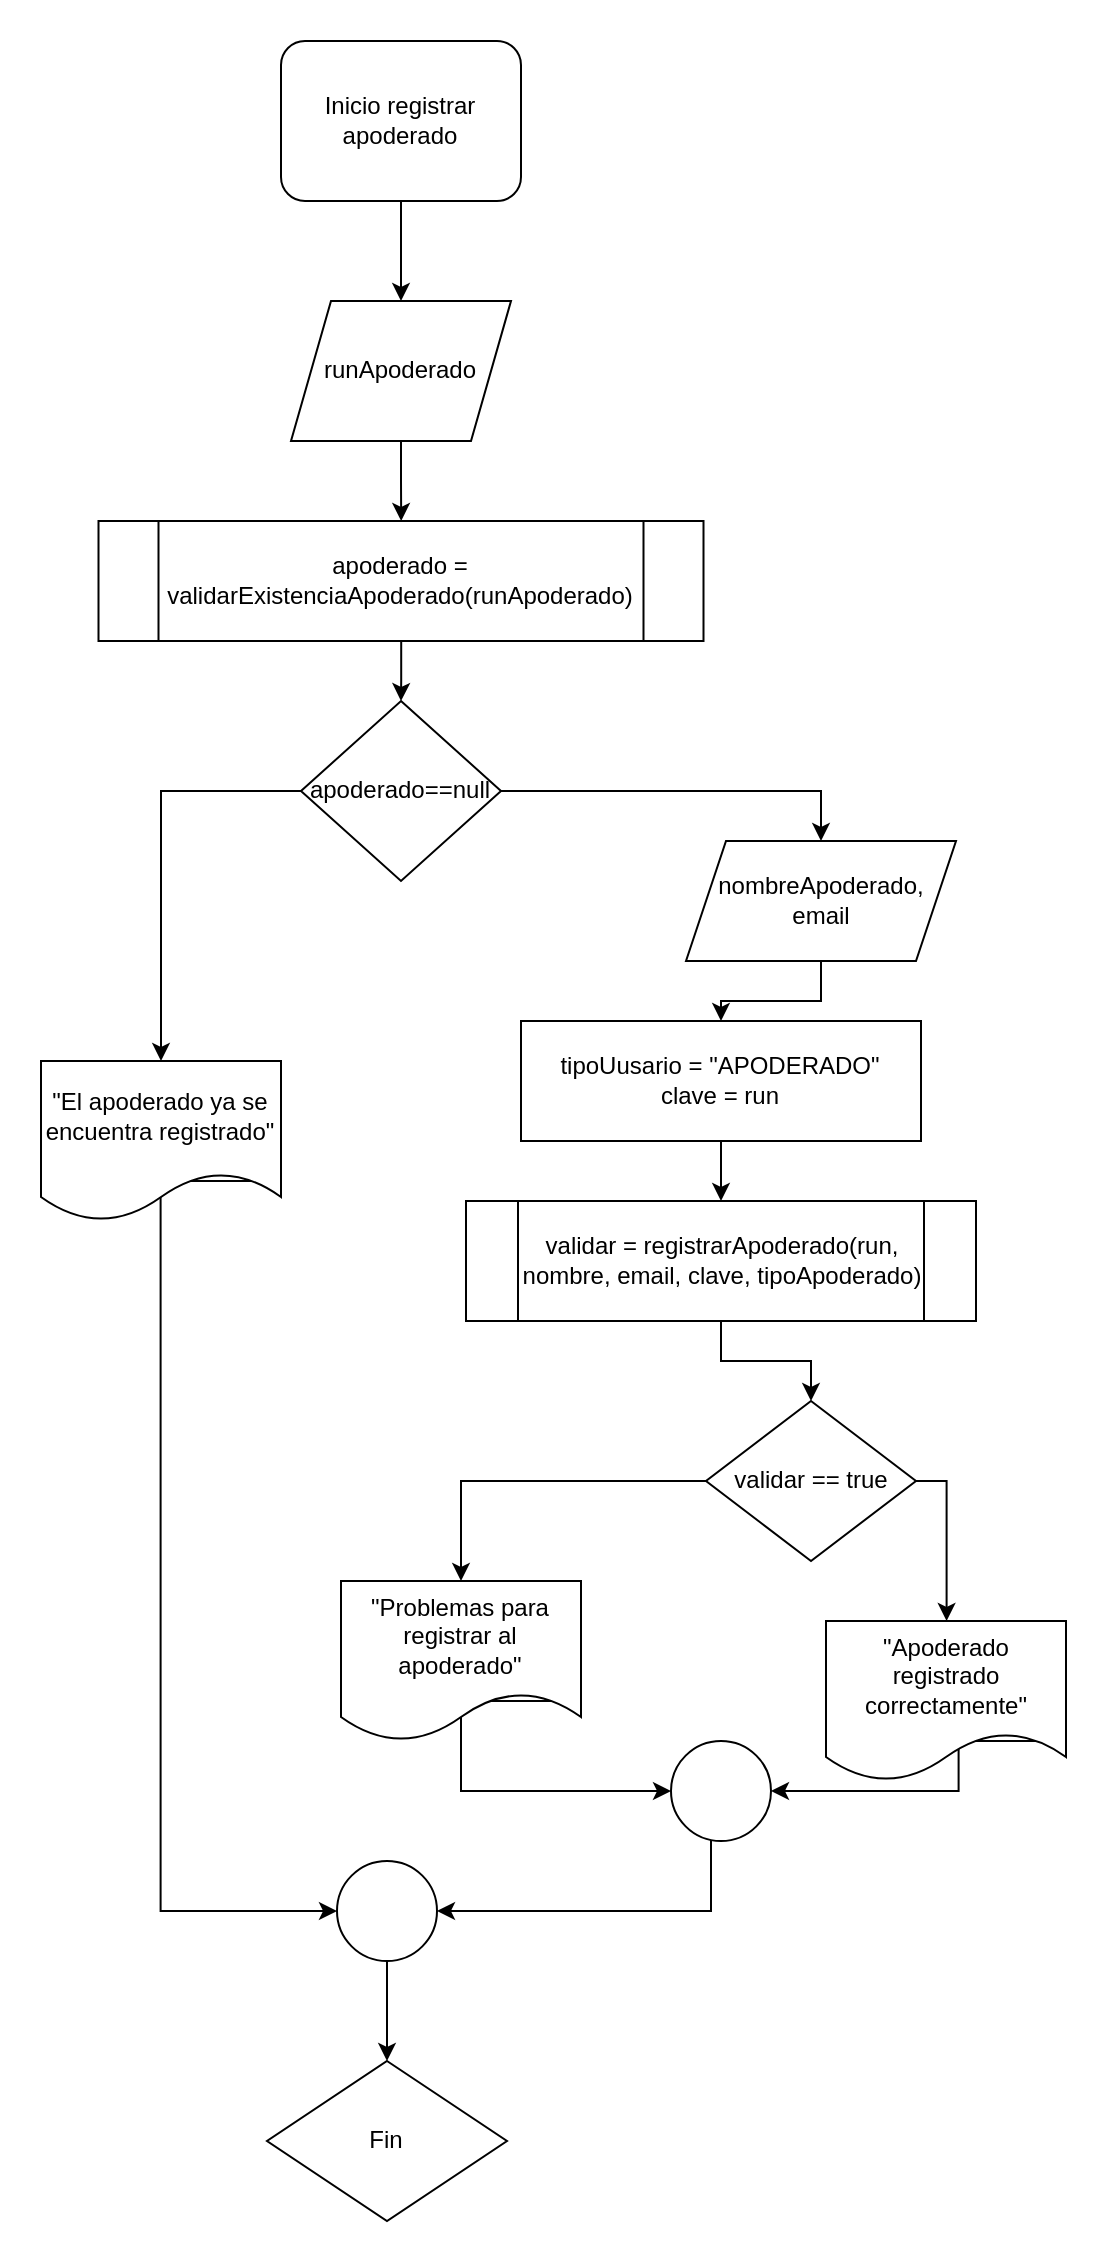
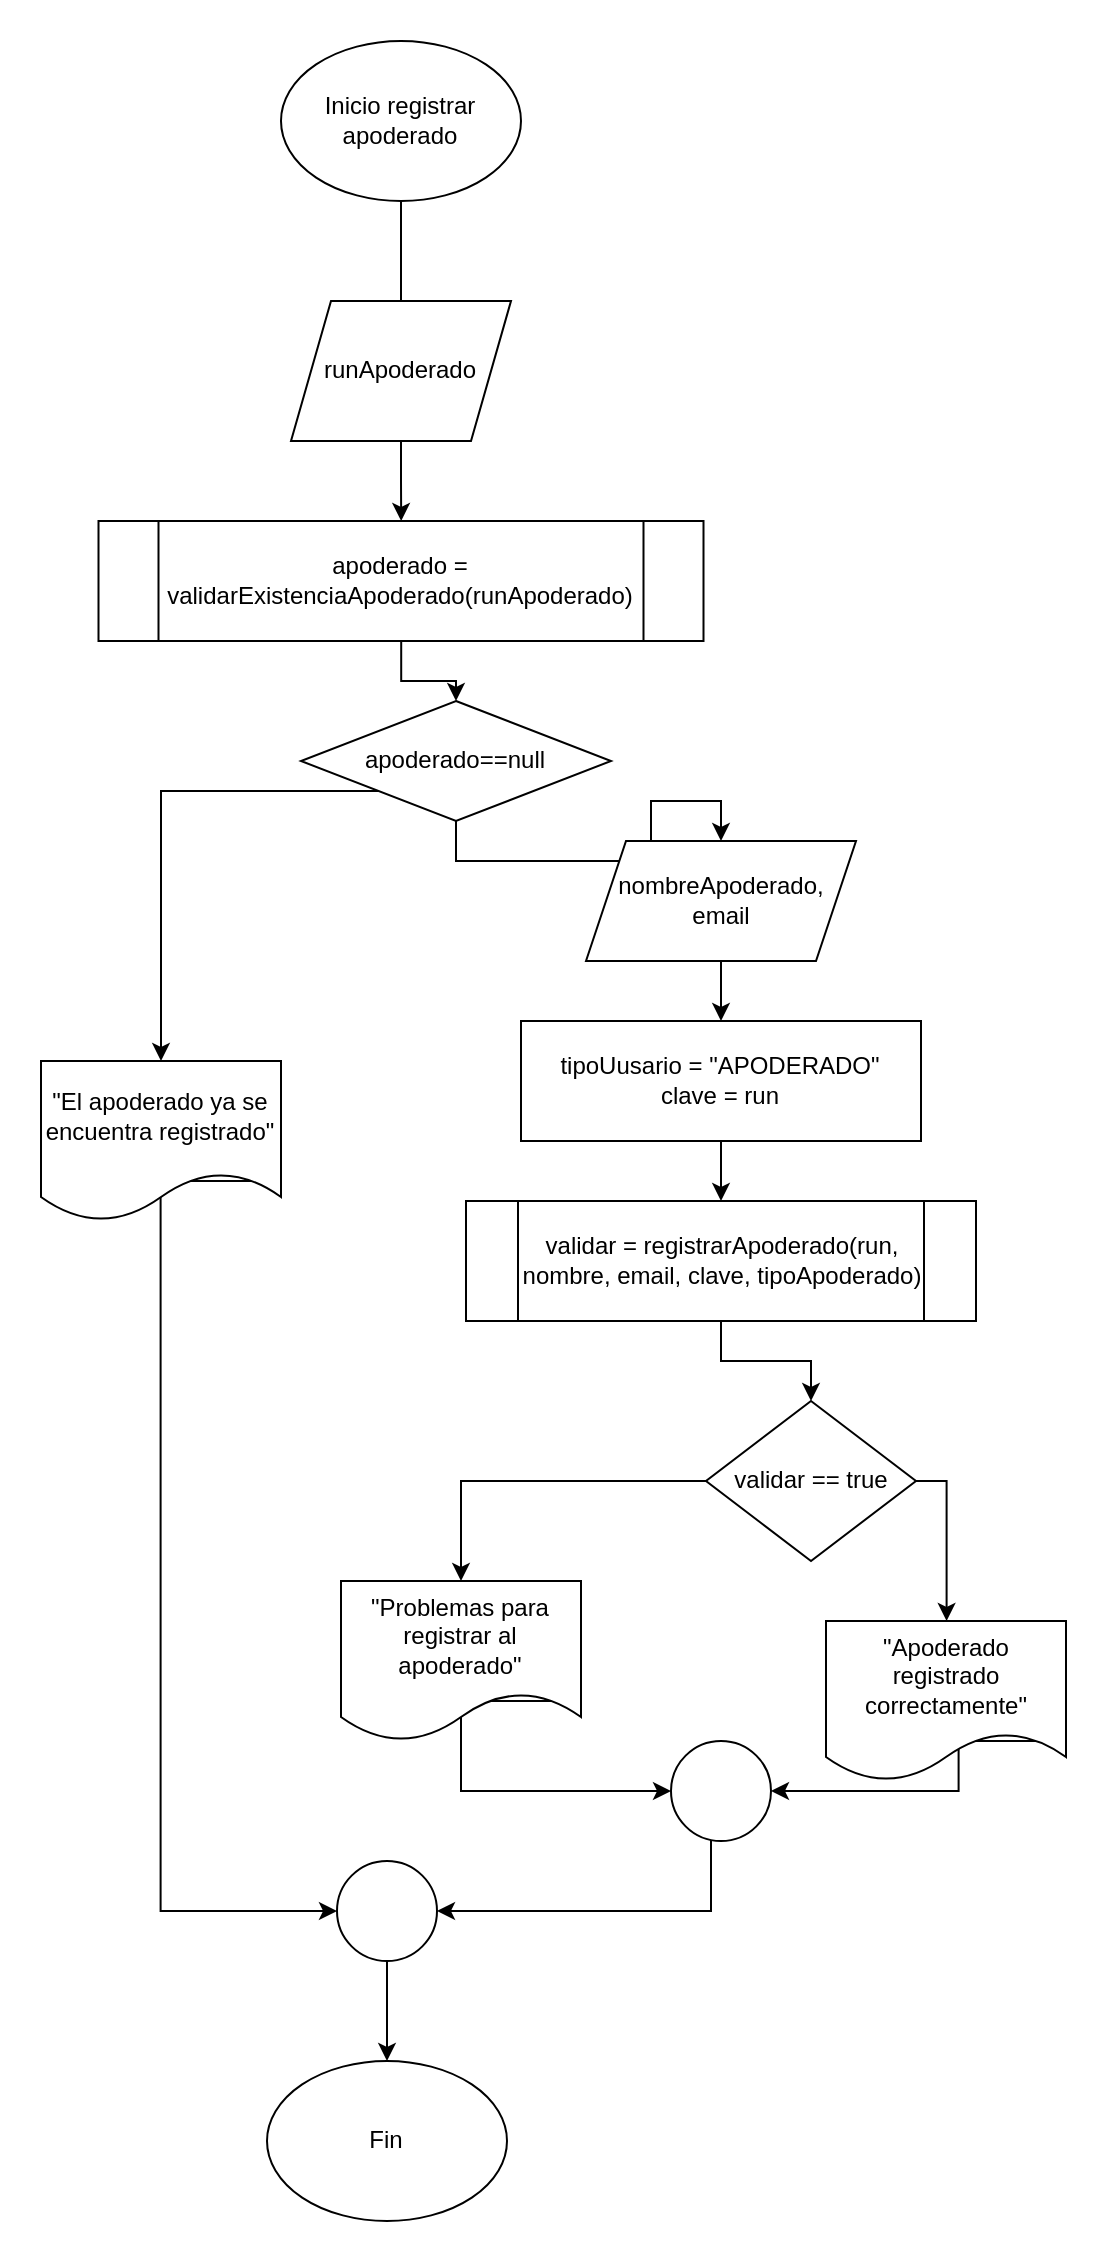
node "Inicio registrar apoderado": shape rounded rectangle -> ellipse
edge "Inicio registrar apoderado" -> "runApoderado": arrowhead classic -> none
node "apoderado==null": size 200x180 -> 310x120
node "nombreApoderado, email": moved (821, 901) -> (721, 901)
node "Fin": shape diamond -> ellipse
